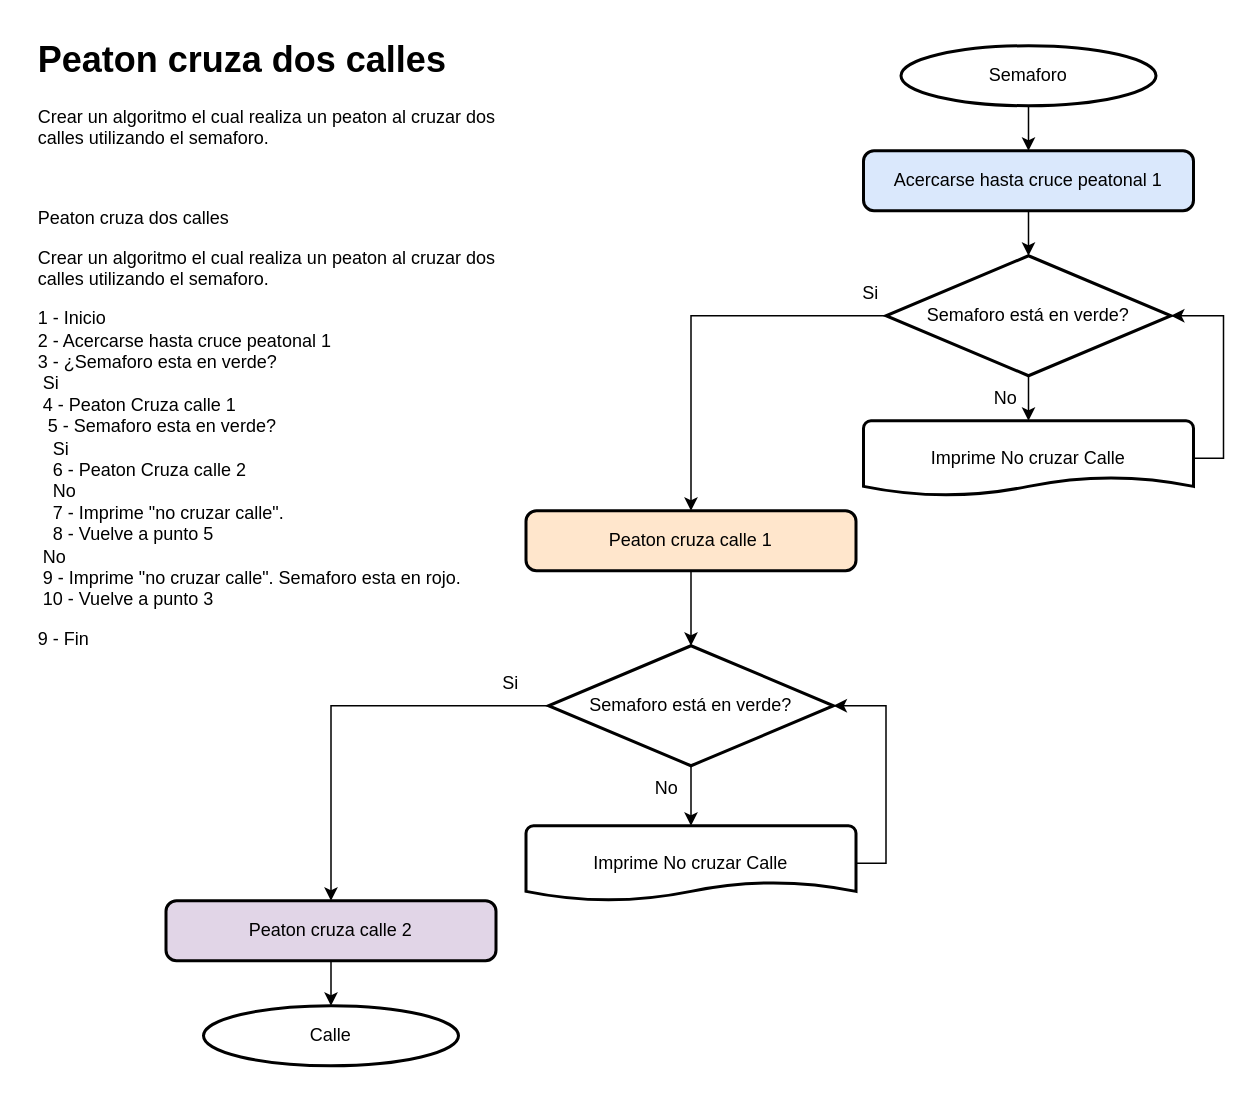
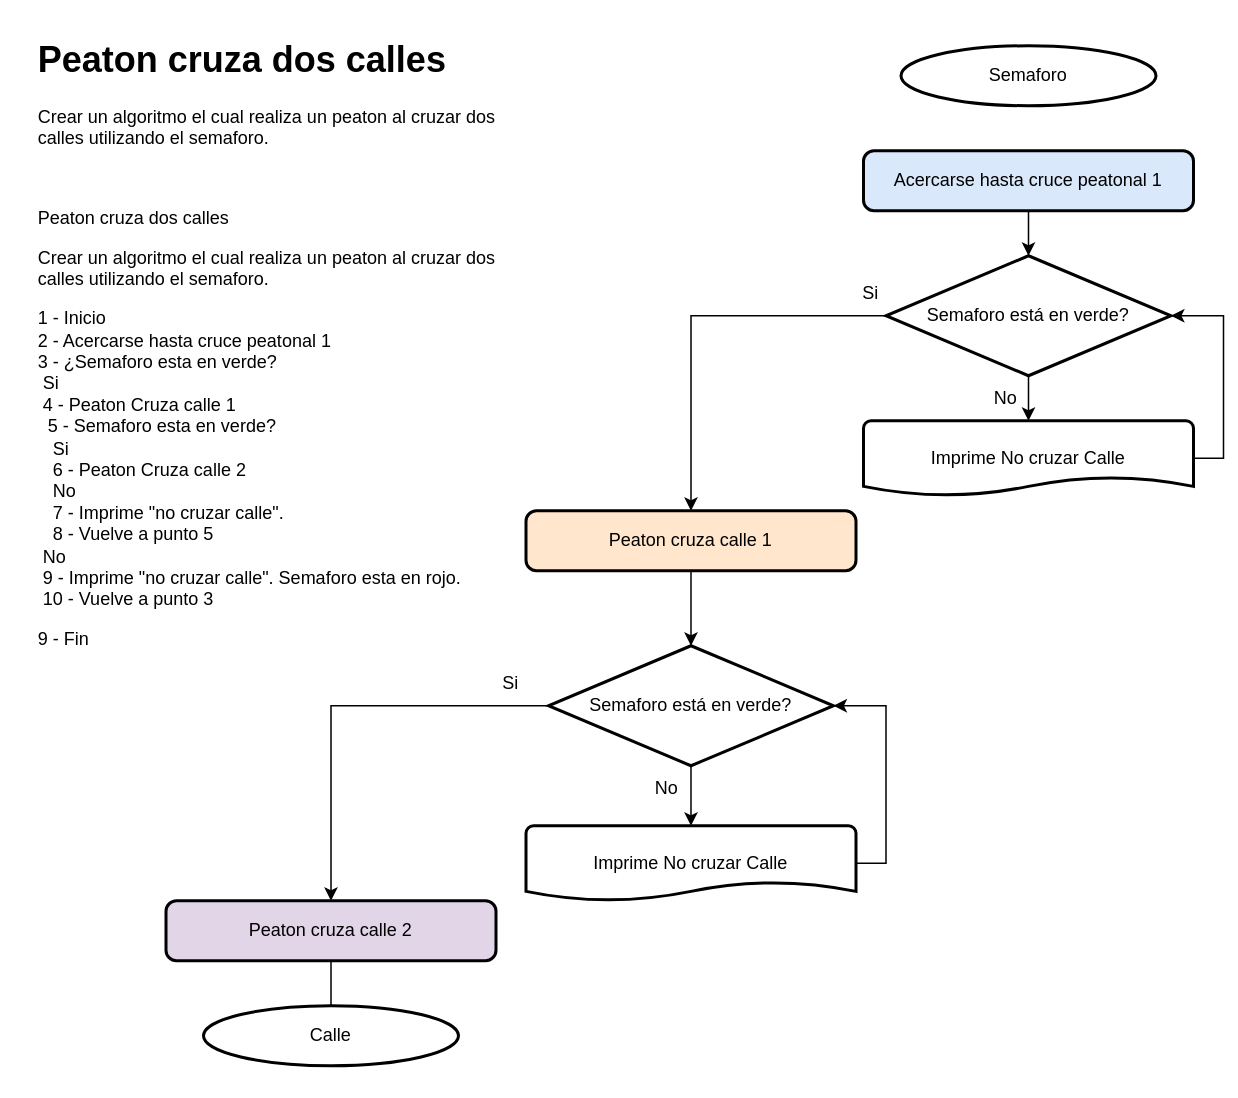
edge "Semaforo" -> "Acercarse hasta cruce peatonal 1": removed
edge "Peaton cruza calle 2" -> "Calle": arrowhead classic -> none
